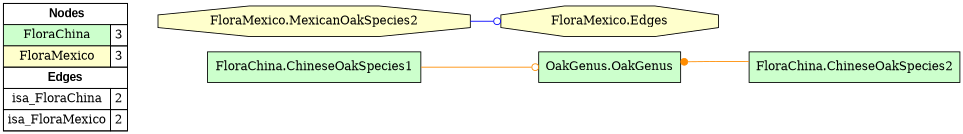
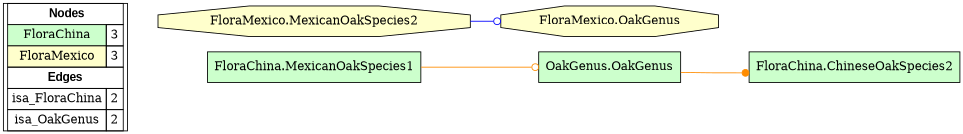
node "FloraMexico.Edges": label "FloraMexico.Edges" -> "FloraMexico.OakGenus"
edge "FloraChina.ChineseOakSpecies2" -> "OakGenus.OakGenus": reversed
node "FloraChina.ChineseOakSpecies1": label "FloraChina.ChineseOakSpecies1" -> "FloraChina.MexicanOakSpecies1"
node "Nodes": text "isa_FloraMexico" -> "isa_OakGenus"
